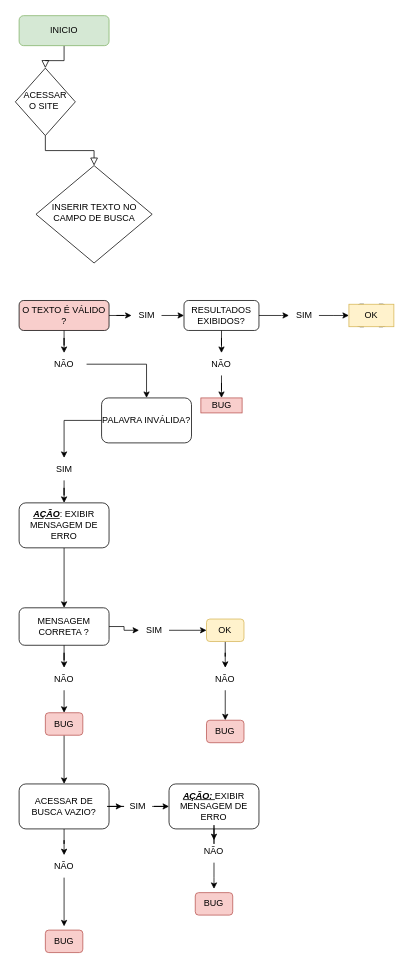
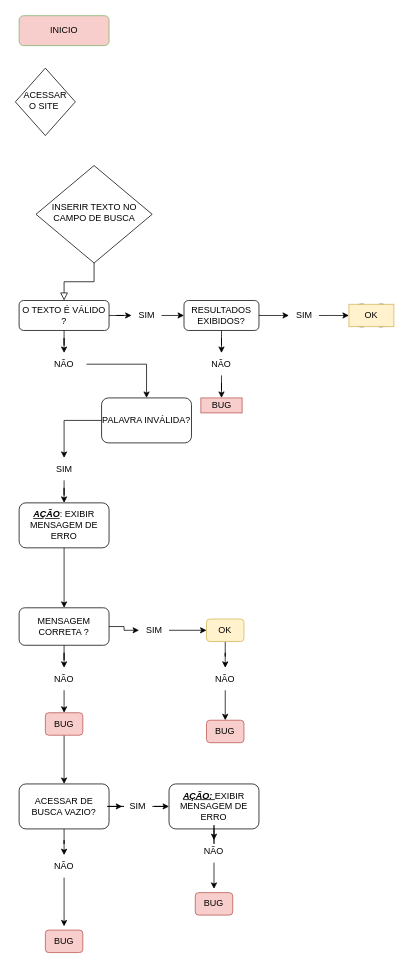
node "INICIO": fillcolor #d5e8d4 -> #f8cecc
edge "INICIO" -> "ACESSAR O SITE": removed
edge "ACESSAR O SITE" -> "INSERIR TEXTO NO CAMPO DE BUSCA": removed
edge "INSERIR TEXTO NO CAMPO DE BUSCA" -> "O TEXTO É VÁLIDO ?": added
node "O TEXTO É VÁLIDO ?": fillcolor #f8cecc -> #ffffff
